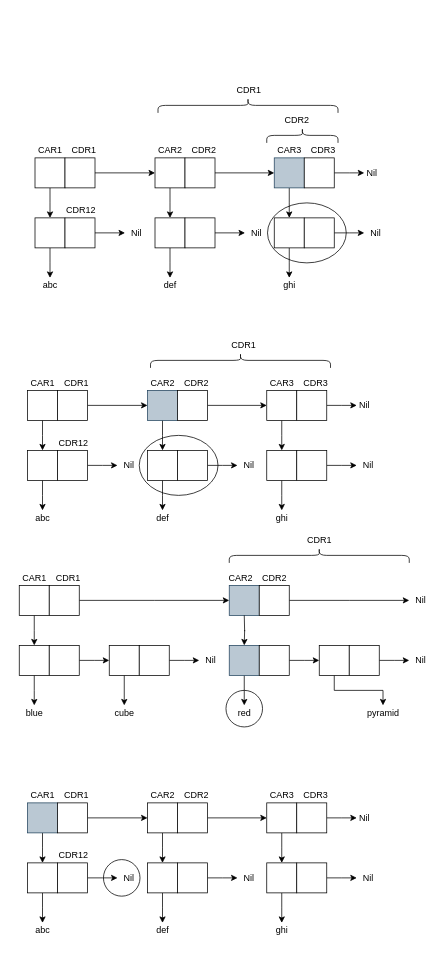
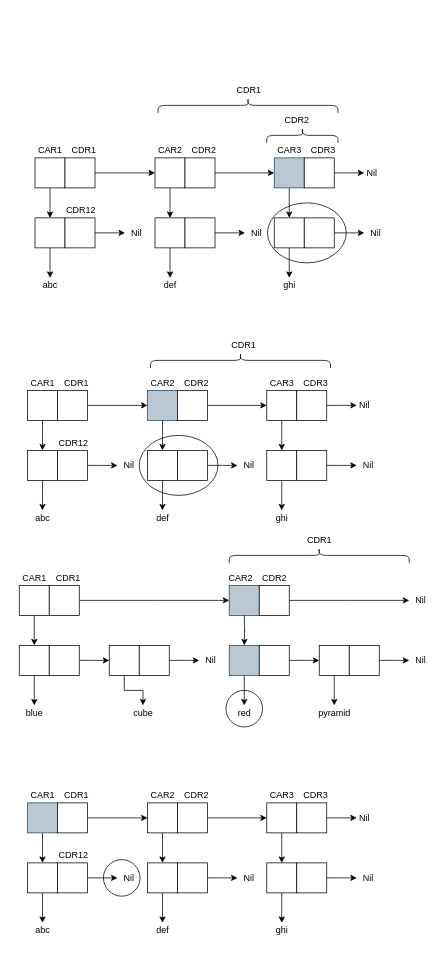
node "cube": moved (124, 713) -> (143, 713)
node "pyramid": moved (383, 713) -> (334, 713)
